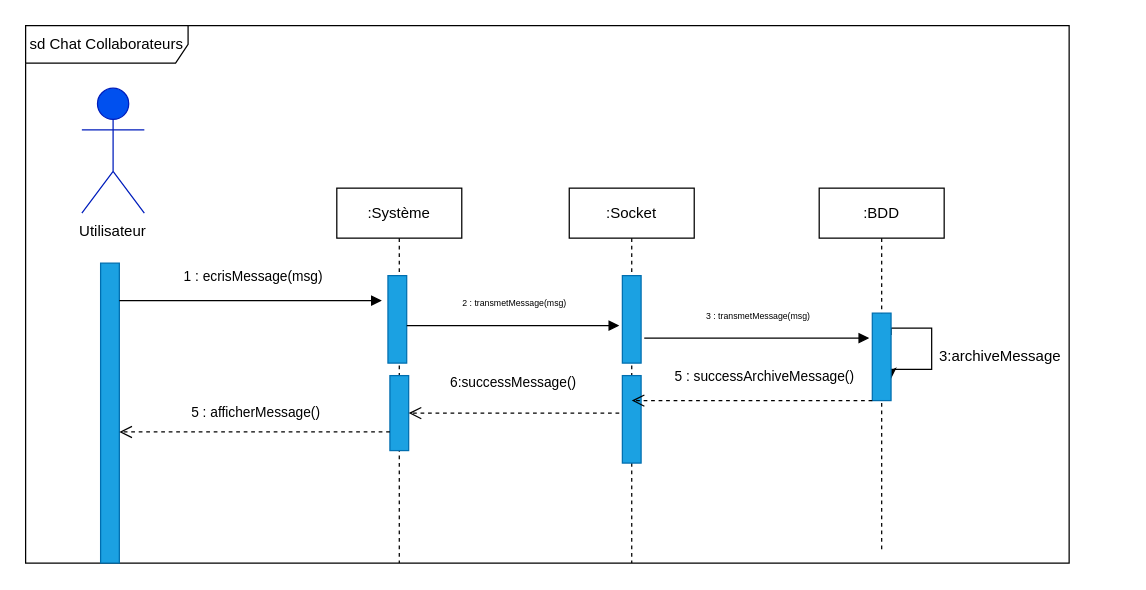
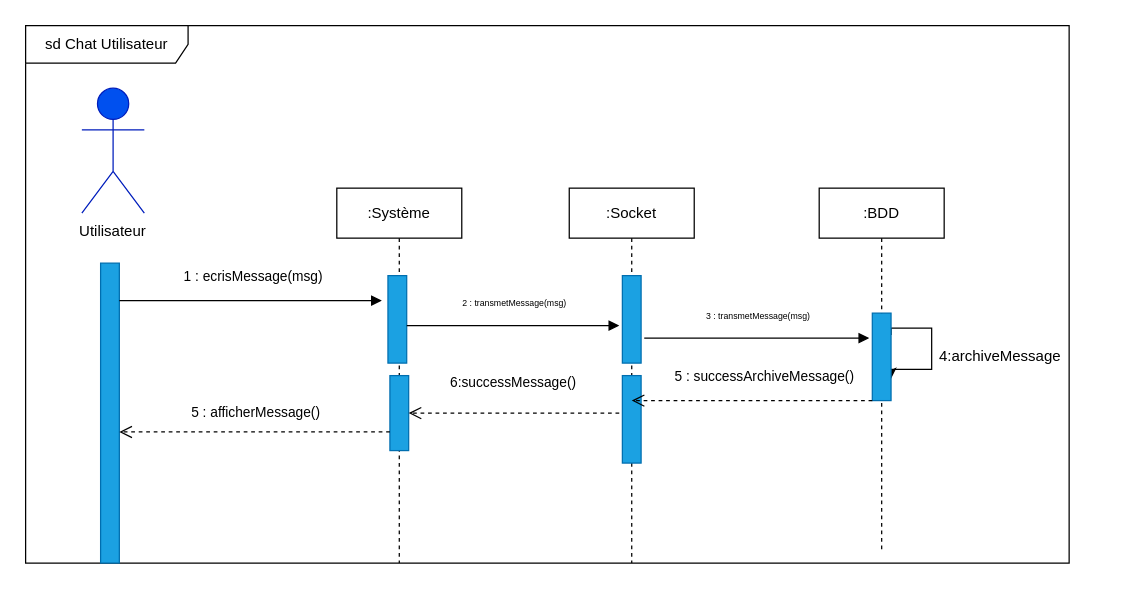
node "sd Chat Collaborateurs": label "sd Chat Collaborateurs" -> "sd Chat Utilisateur"
node "3:archiveMessage": label "3:archiveMessage" -> "4:archiveMessage"
